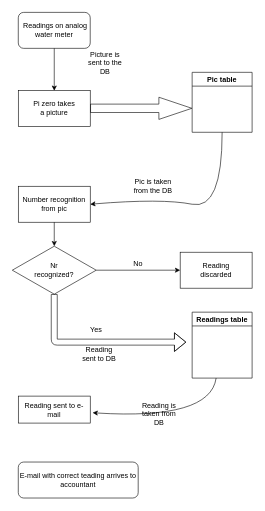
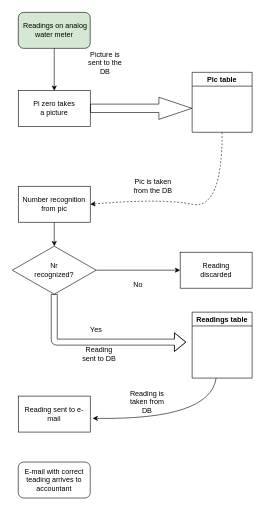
node "Readings on analog water meter": fillcolor #ffffff -> #d5e8d4
edge "Pic table" -> "Number recognition from pic": style solid -> dashed
node "No": moved (138, 264) -> (138, 285)
node "Reading sent to e-mail": size 72x27 -> 72x36
node "Reading is taken from DB": moved (159, 414) -> (147, 402)
node "E-mail with correct teading arrives to accountant": size 120x36 -> 72x36
